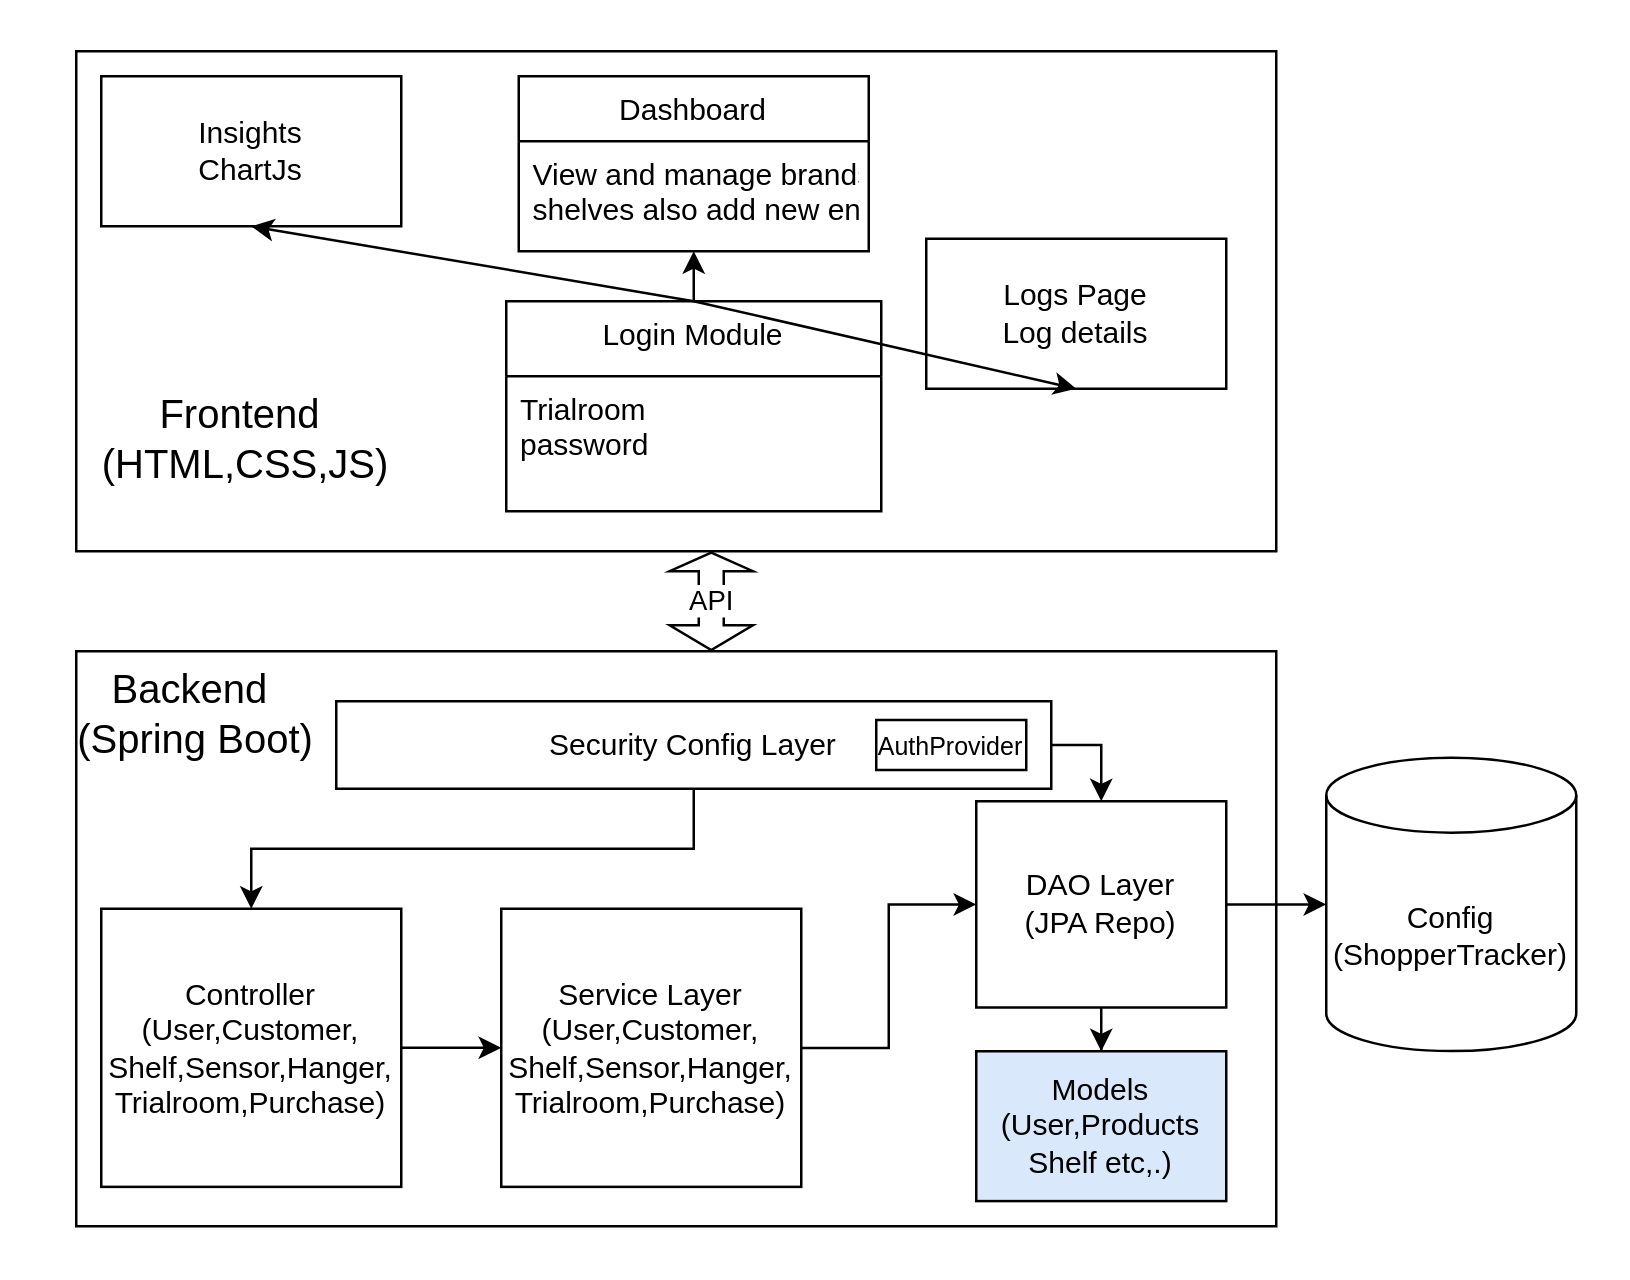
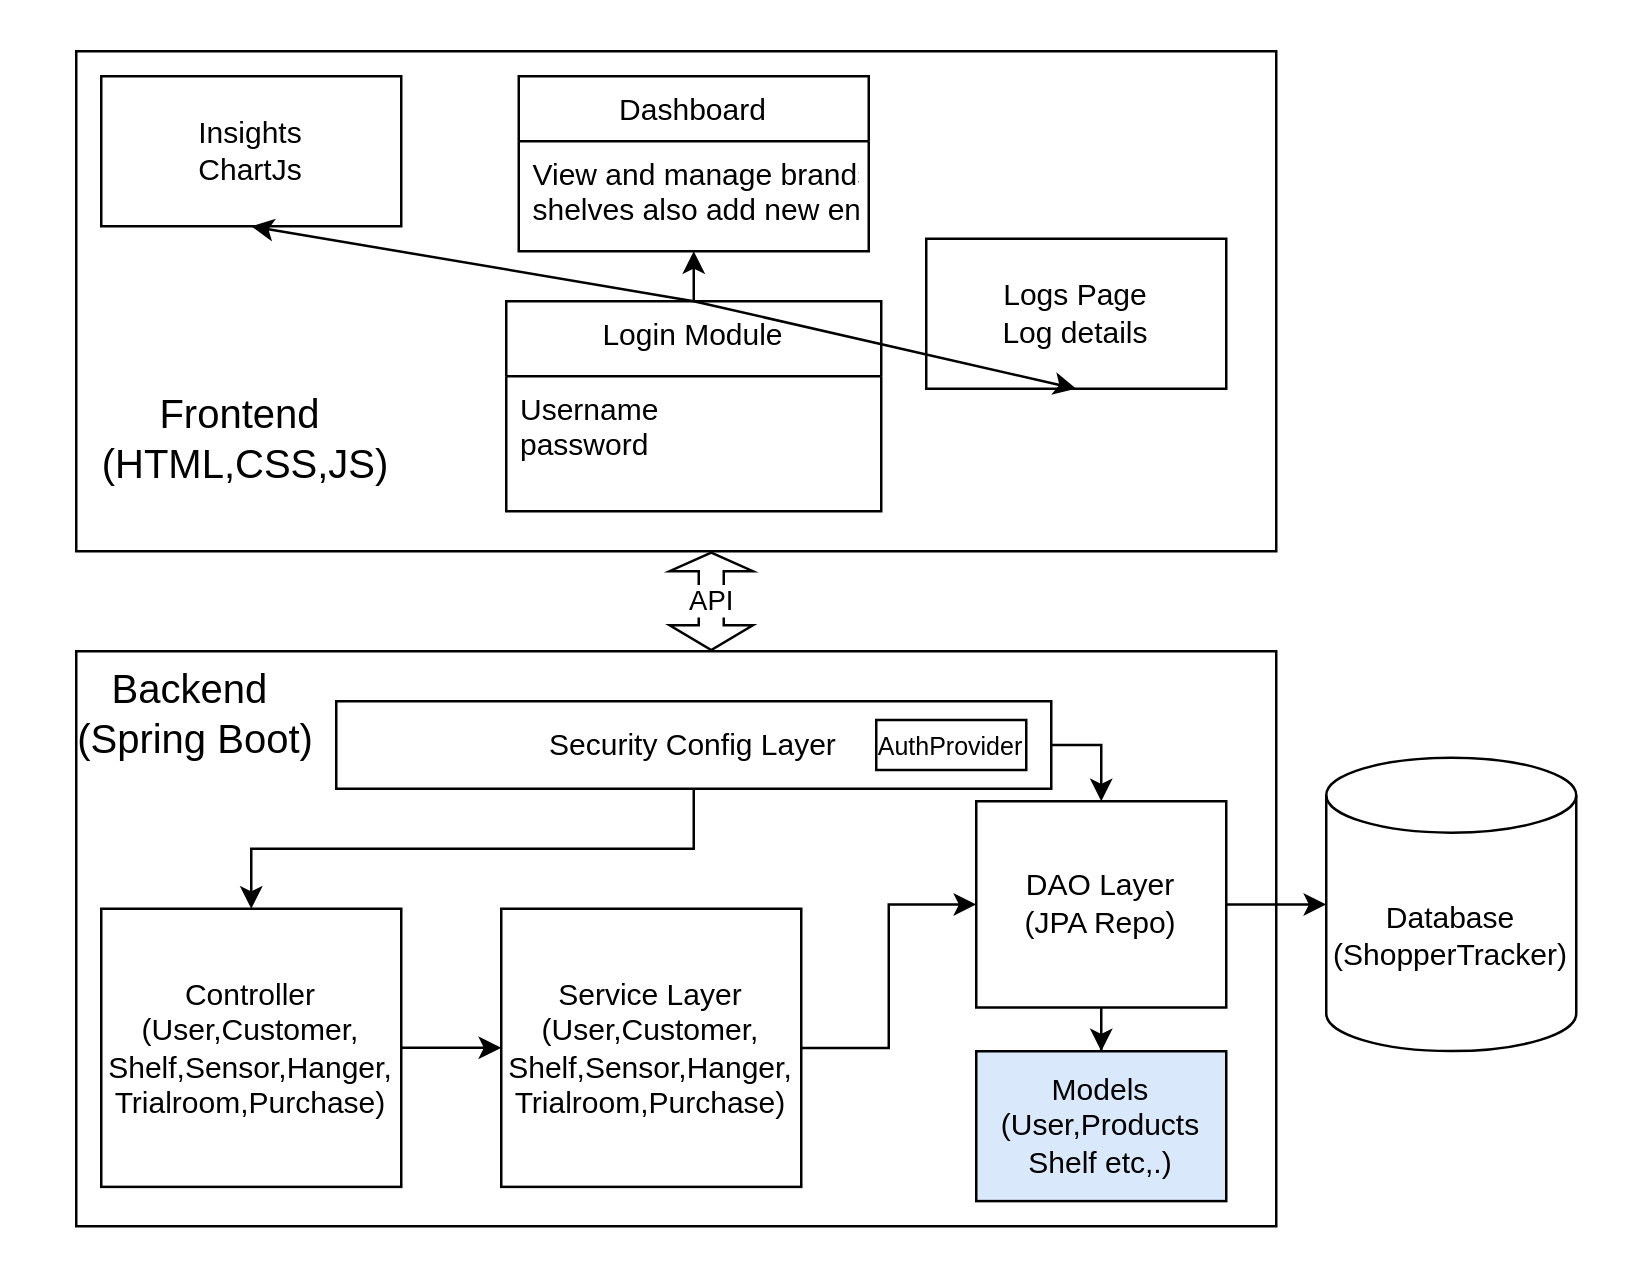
node "Trialroom password": label "Trialroom password" -> "Username password"
node "Config (ShopperTracker)": label "Config (ShopperTracker)" -> "Database (ShopperTracker)"
